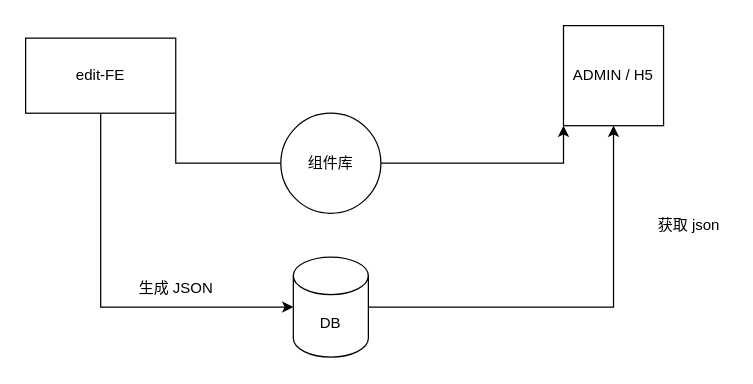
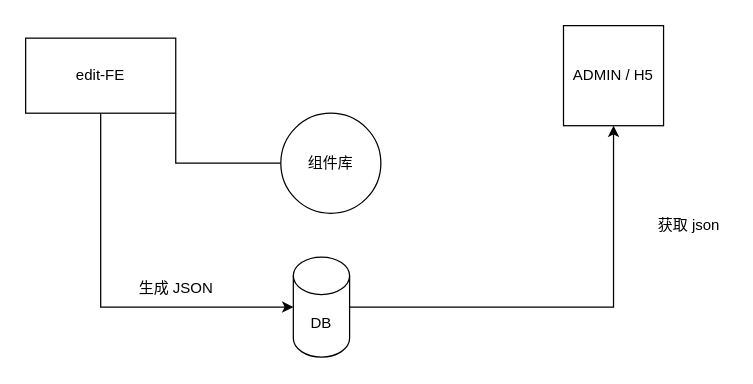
edge "组件库" -> "ADMIN / H5": removed
node "DB": size 75x100 -> 56x100
